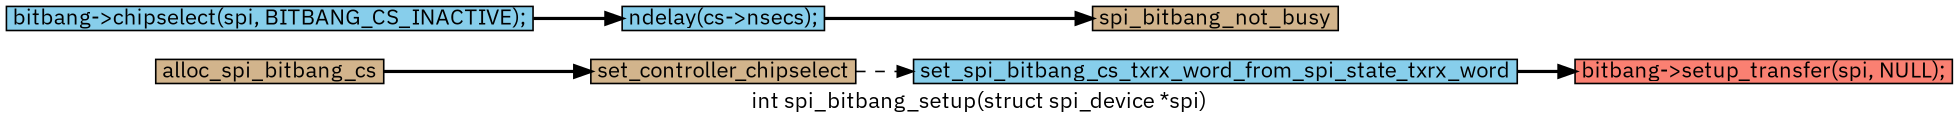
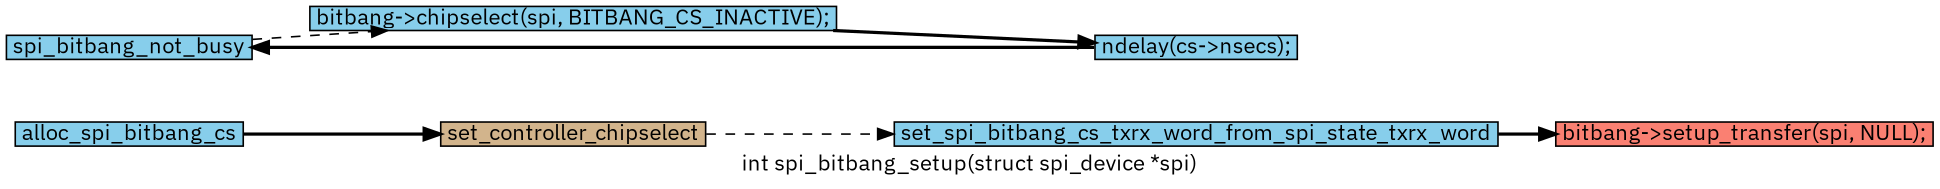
node "spi_bitbang_not_busy": fillcolor tan -> skyblue
edge "spi_bitbang_not_busy" -> "bitbang->chipselect(spi, BITBANG_CS_INACTIVE);": added
node "alloc_spi_bitbang_cs": fillcolor tan -> skyblue
